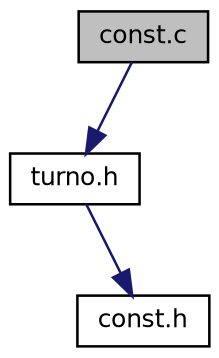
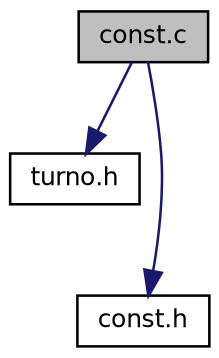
edge "turno.h" -> "const.h": now "const.c" -> "const.h"
